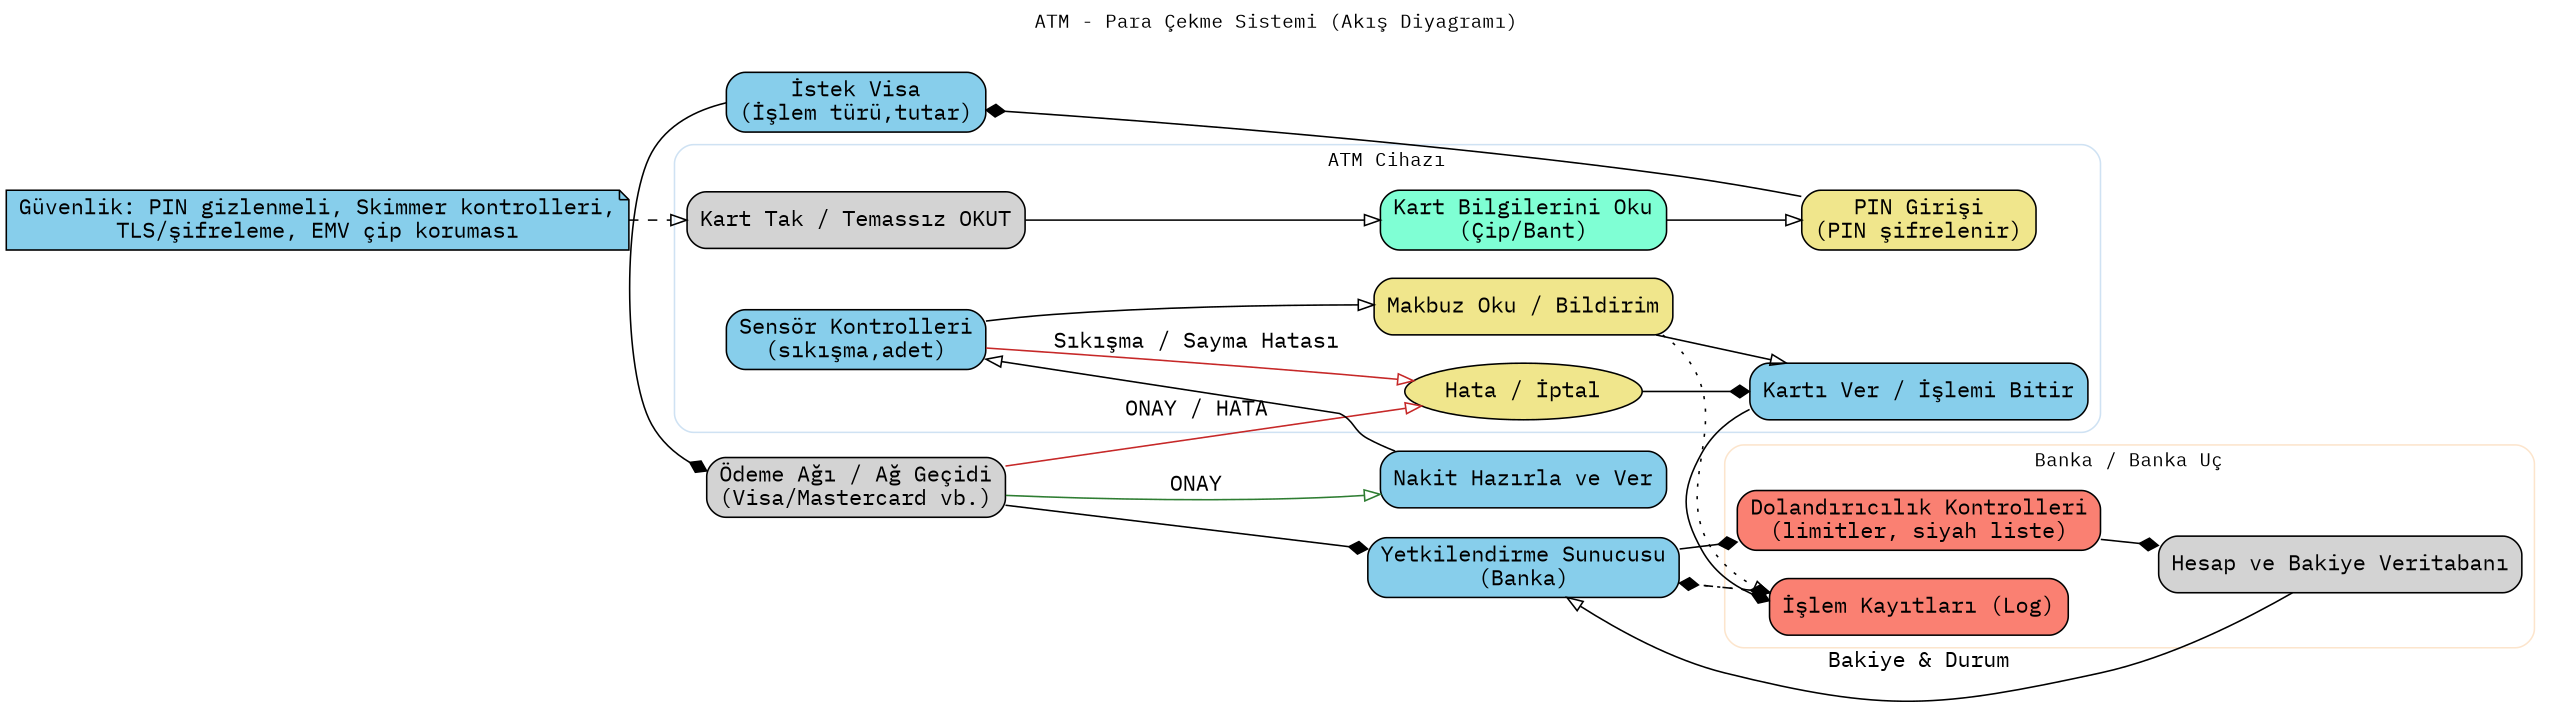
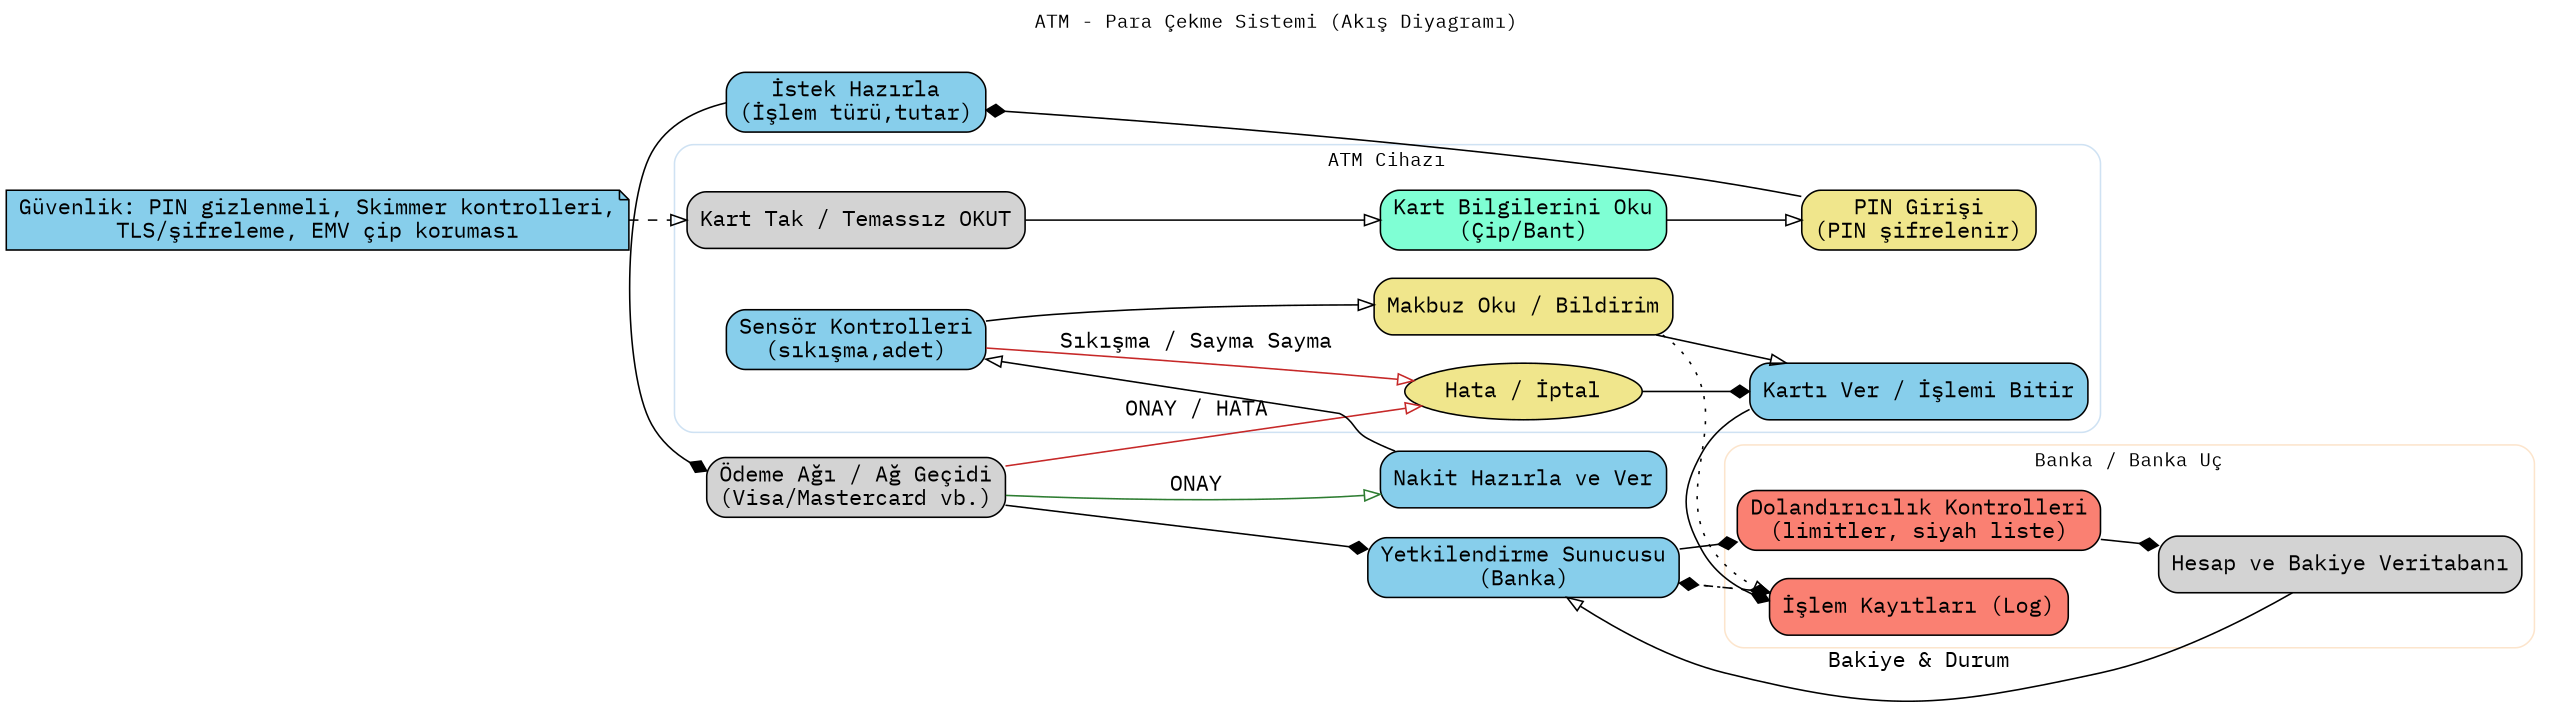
node "İstek Visa (İşlem türü,tutar)": label "İstek Visa (İşlem türü,tutar)" -> "İstek Hazırla (İşlem türü,tutar)"
edge "Sensör Kontrolleri (sıkışma,adet)" -> "Hata / İptal": label "Sıkışma / Sayma Hatası" -> "Sıkışma / Sayma Sayma"
